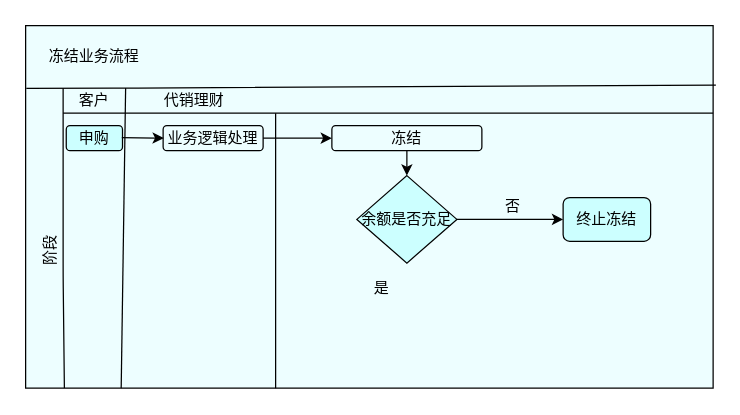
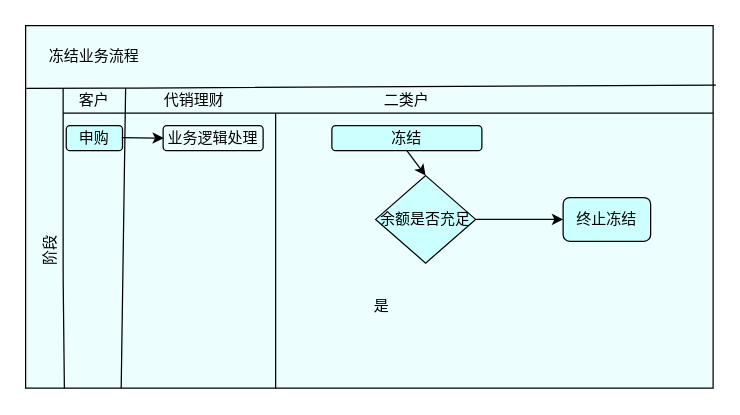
node "二类户": added
edge "业务逻辑处理" -> "冻结": removed
node "冻结": fillcolor #edfeff -> #ccffff
node "否": removed
node "余额是否充足": moved (407, 219) -> (426, 219)
node "是": moved (382, 288) -> (382, 307)
